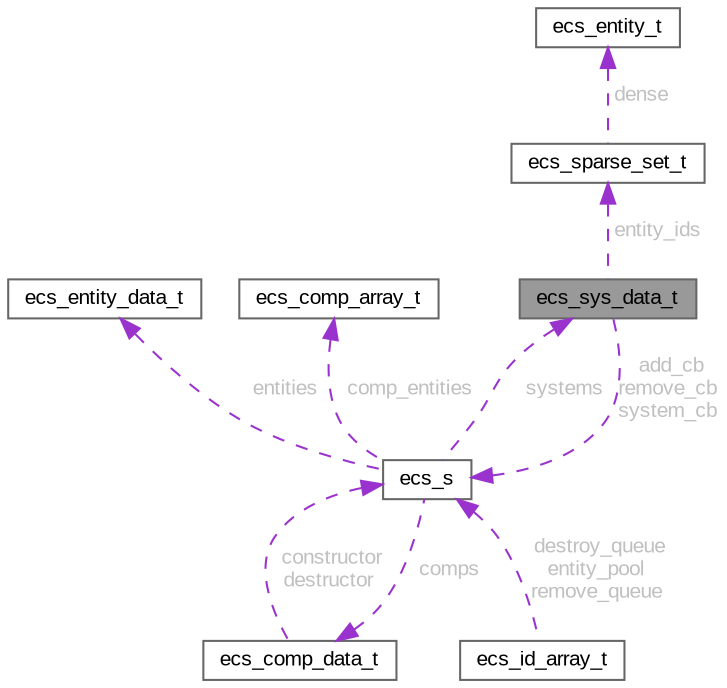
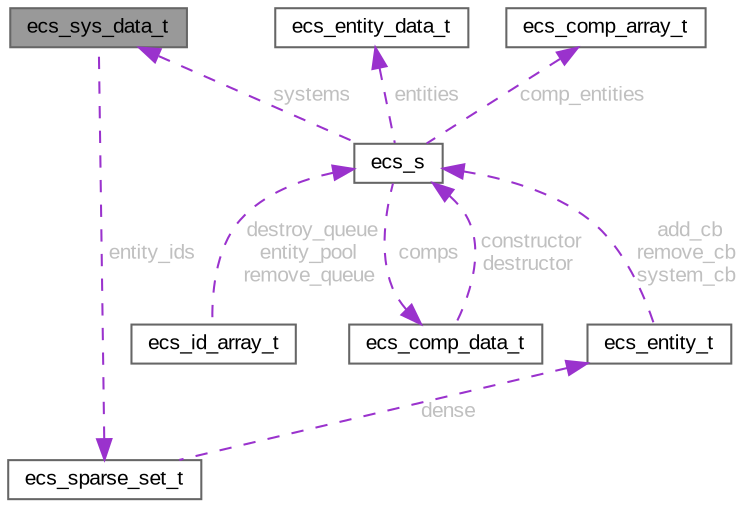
edge "ecs_sys_data_t" -> "ecs_s": now "ecs_entity_t" -> "ecs_s"
